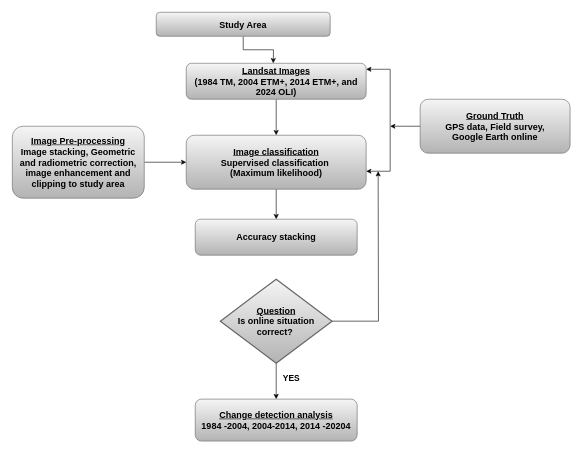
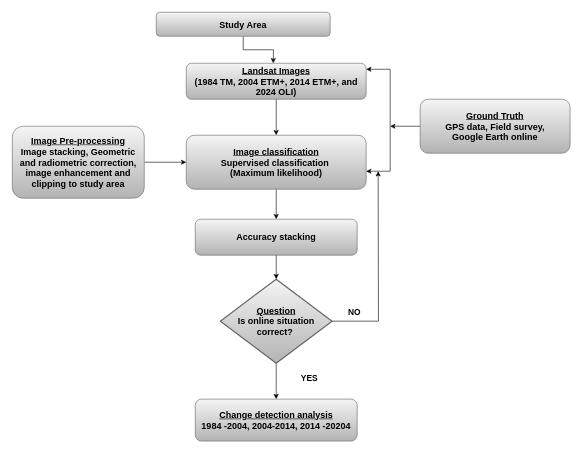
edge "Accuracy stacking" -> "Question Is online situation correct?": added
node "NO": added
node "YES": moved (291, 378) -> (309, 378)
